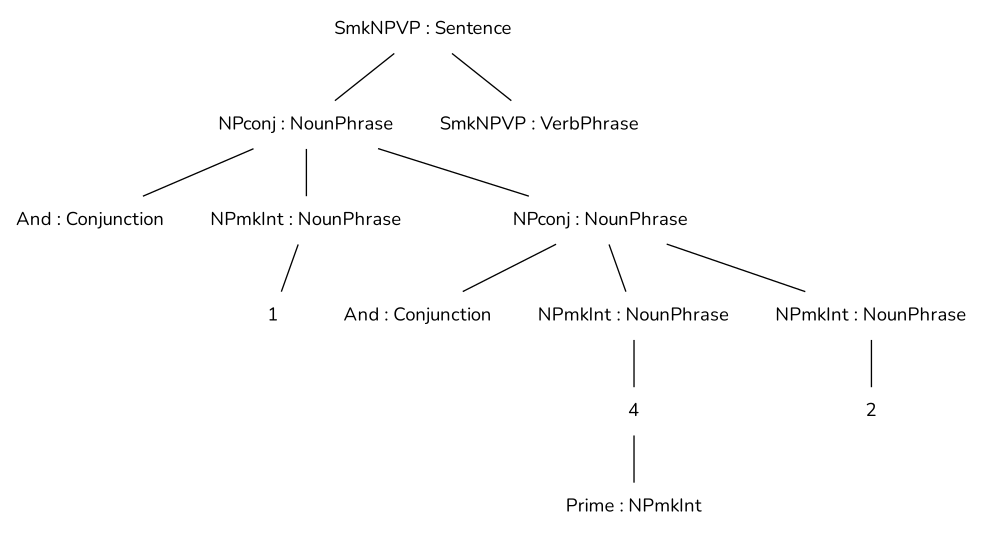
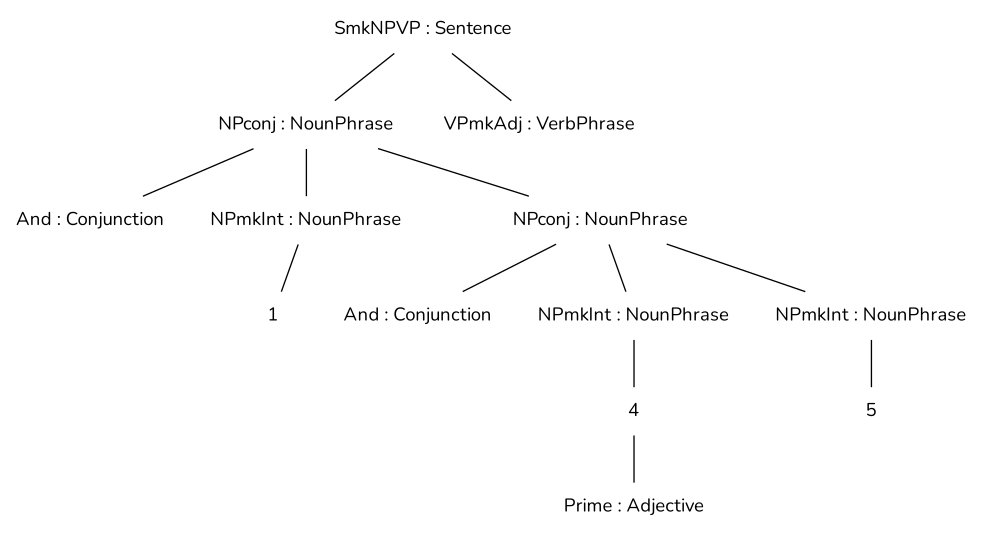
node "SmkNPVP : VerbPhrase": label "SmkNPVP : VerbPhrase" -> "VPmkAdj : VerbPhrase"
node "2": label "2" -> "5"
node "Prime : NPmkInt": label "Prime : NPmkInt" -> "Prime : Adjective"
